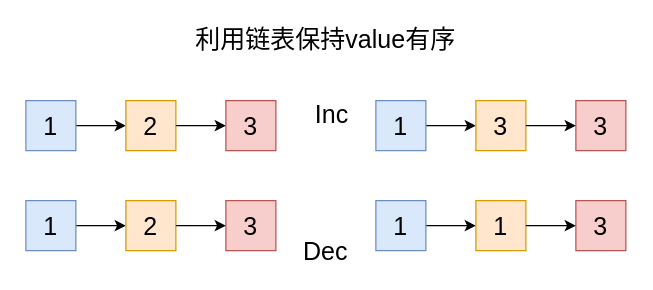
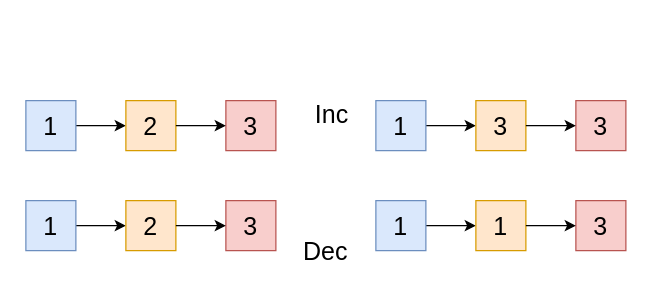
node "利用链表保持value有序": removed
